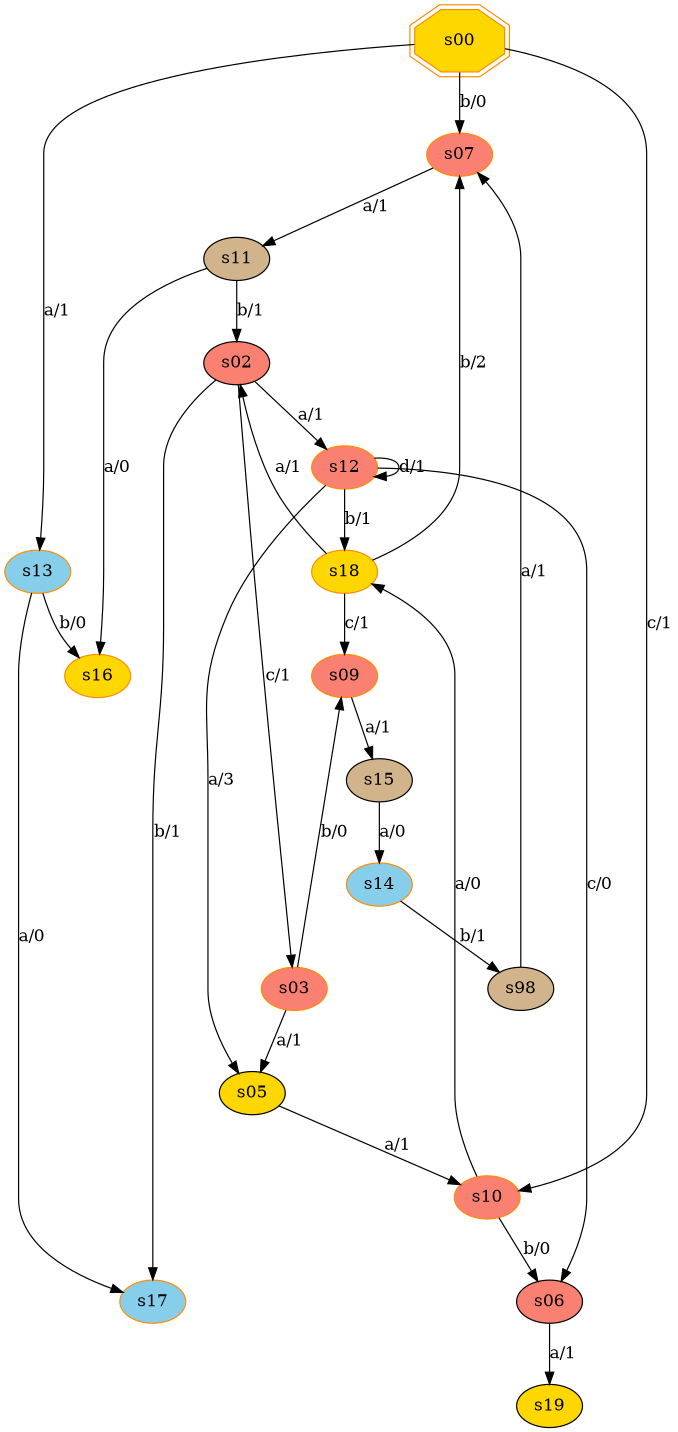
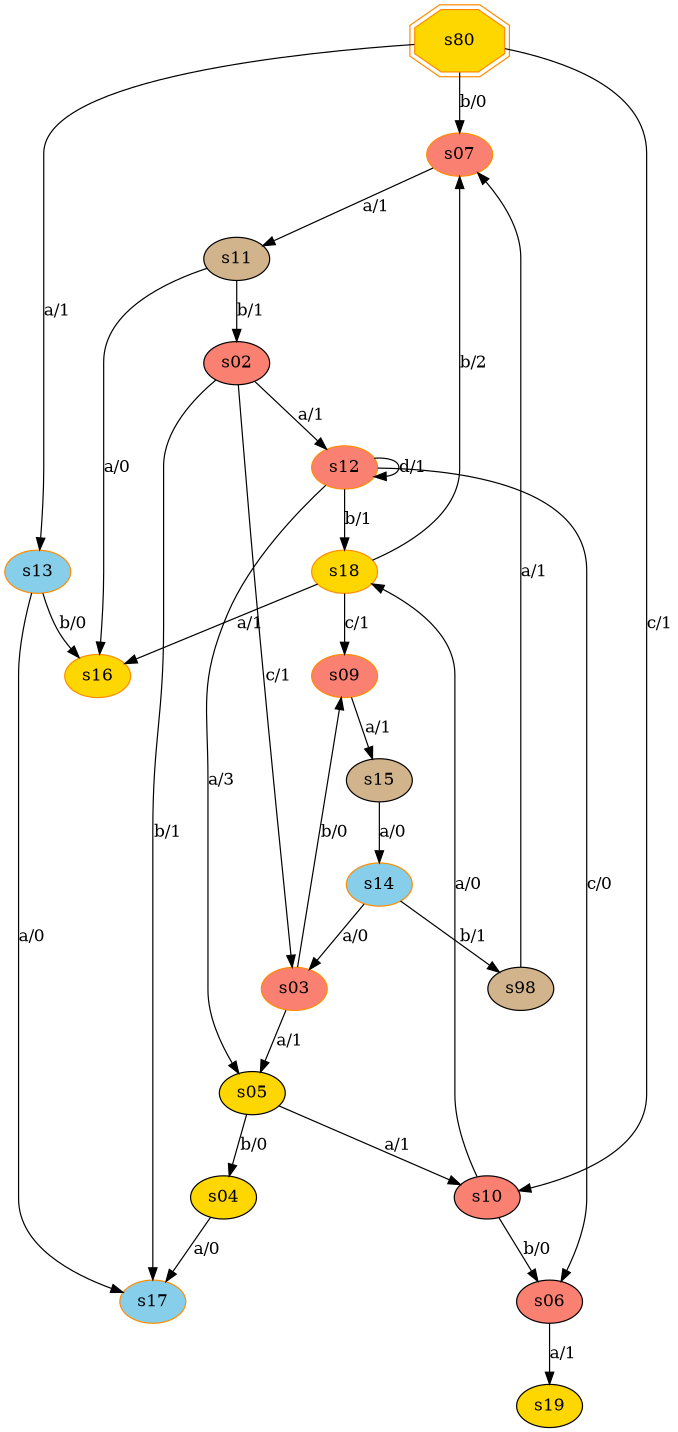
node "s00": label "s00" -> "s80"
edge "s18" -> "s02": now "s18" -> "s16"
edge "s14" -> "s03": added, label "a/0"
node "s04": added
node "s10": color darkorange -> black
